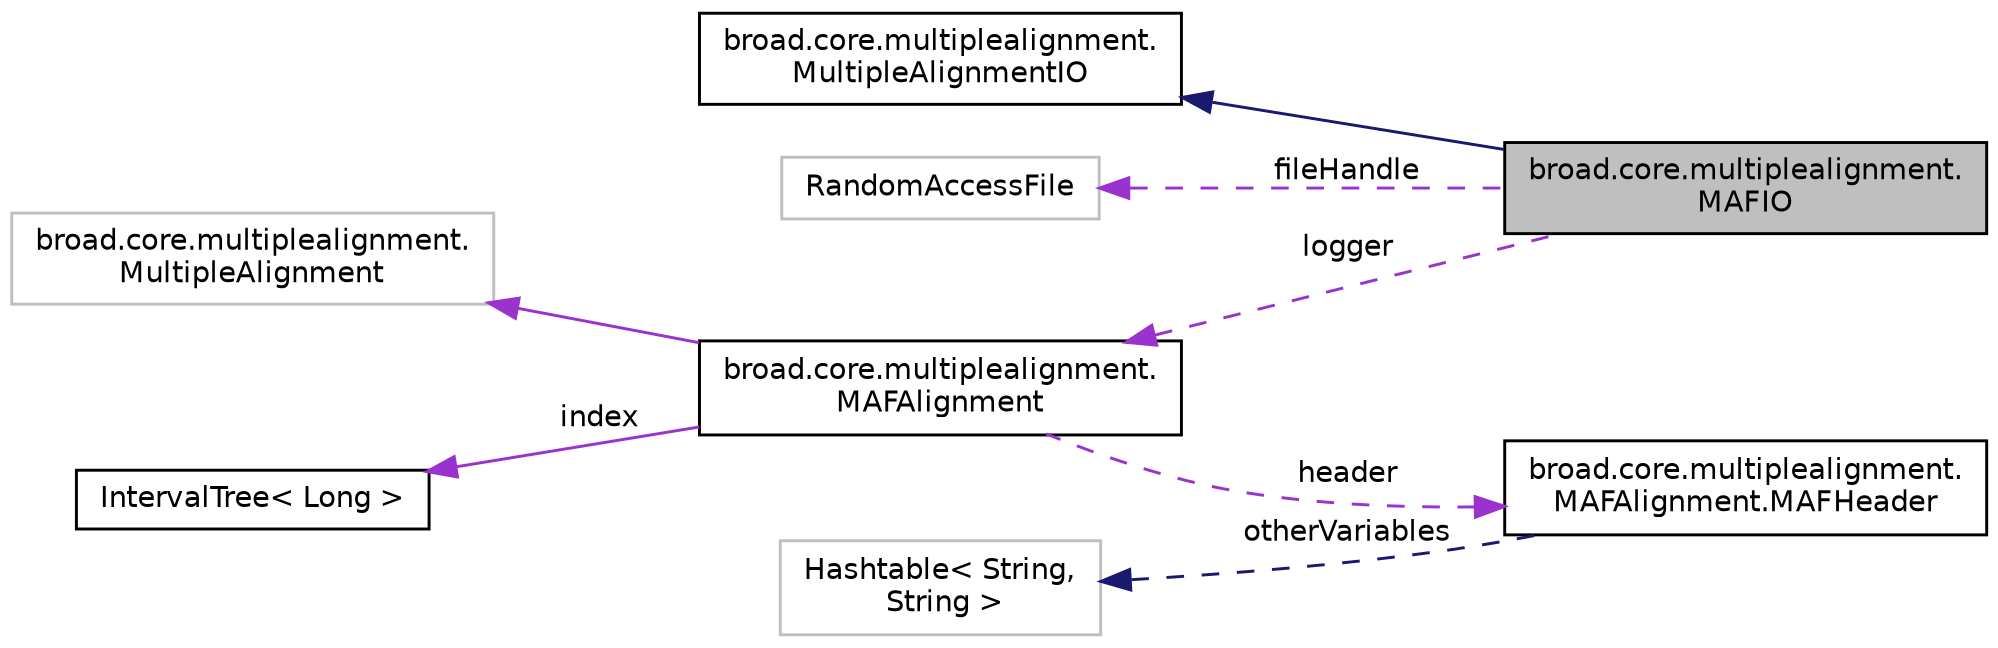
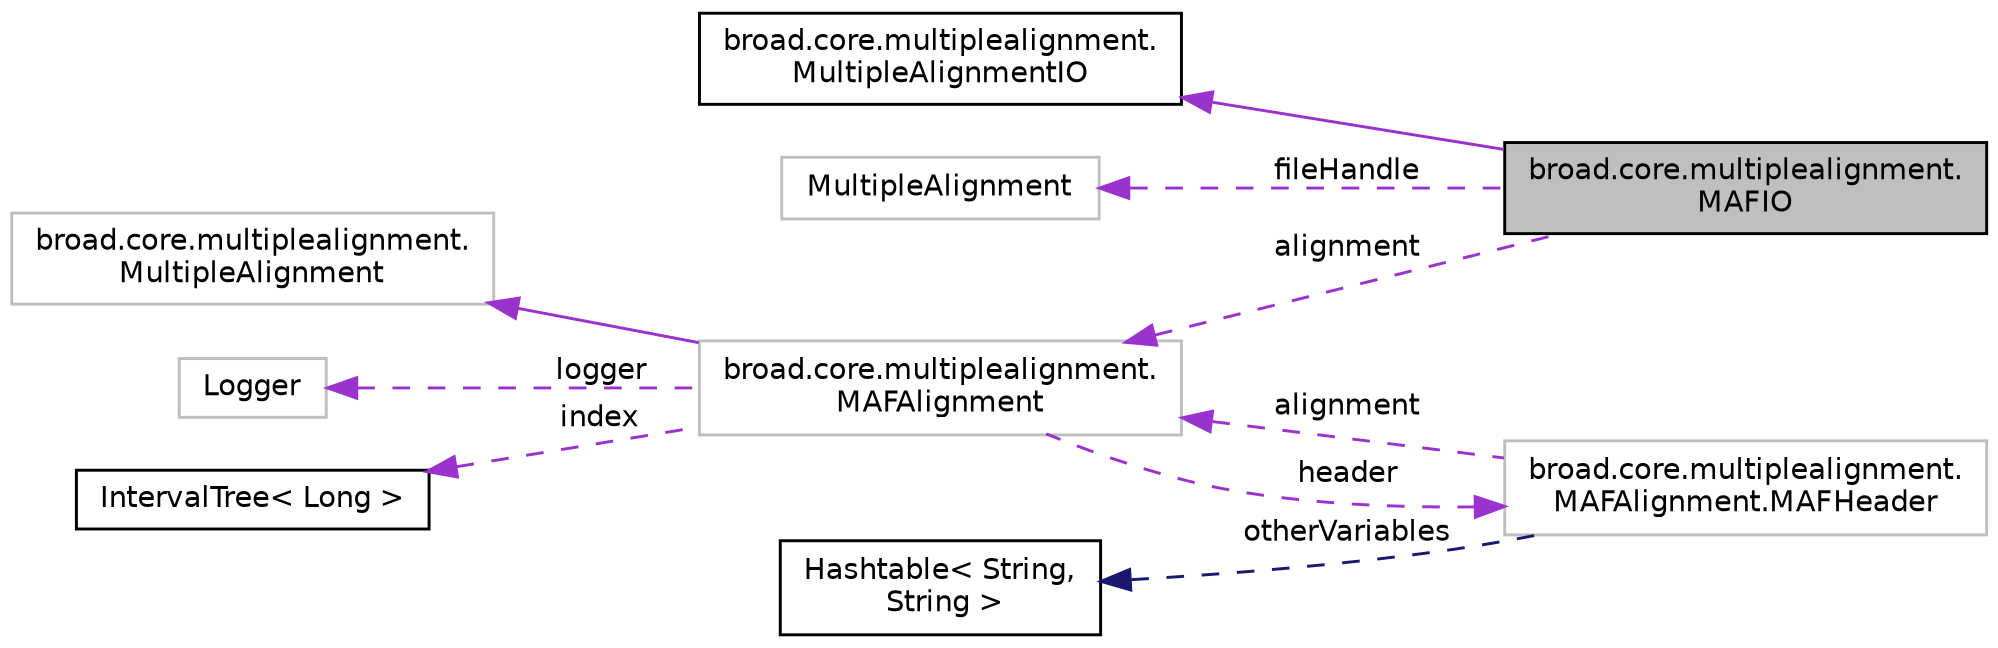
edge "broad.core.multiplealignment. MAFIO" -> "broad.core.multiplealignment. MultipleAlignmentIO": color midnightblue -> darkorchid3
node "RandomAccessFile": label "RandomAccessFile" -> "MultipleAlignment"
edge "broad.core.multiplealignment. MAFIO" -> "broad.core.multiplealignment. MAFAlignment": label " logger" -> " alignment"
node "Logger": added
node "broad.core.multiplealignment. MAFAlignment": color black -> grey75
edge "broad.core.multiplealignment. MAFAlignment.MAFHeader" -> "broad.core.multiplealignment. MAFAlignment": added, label "alignment"
edge "broad.core.multiplealignment. MAFAlignment" -> "IntervalTree< Long >": style solid -> dashed
node "broad.core.multiplealignment. MAFAlignment.MAFHeader": color black -> grey75
node "Hashtable< String, String >": color grey75 -> black
